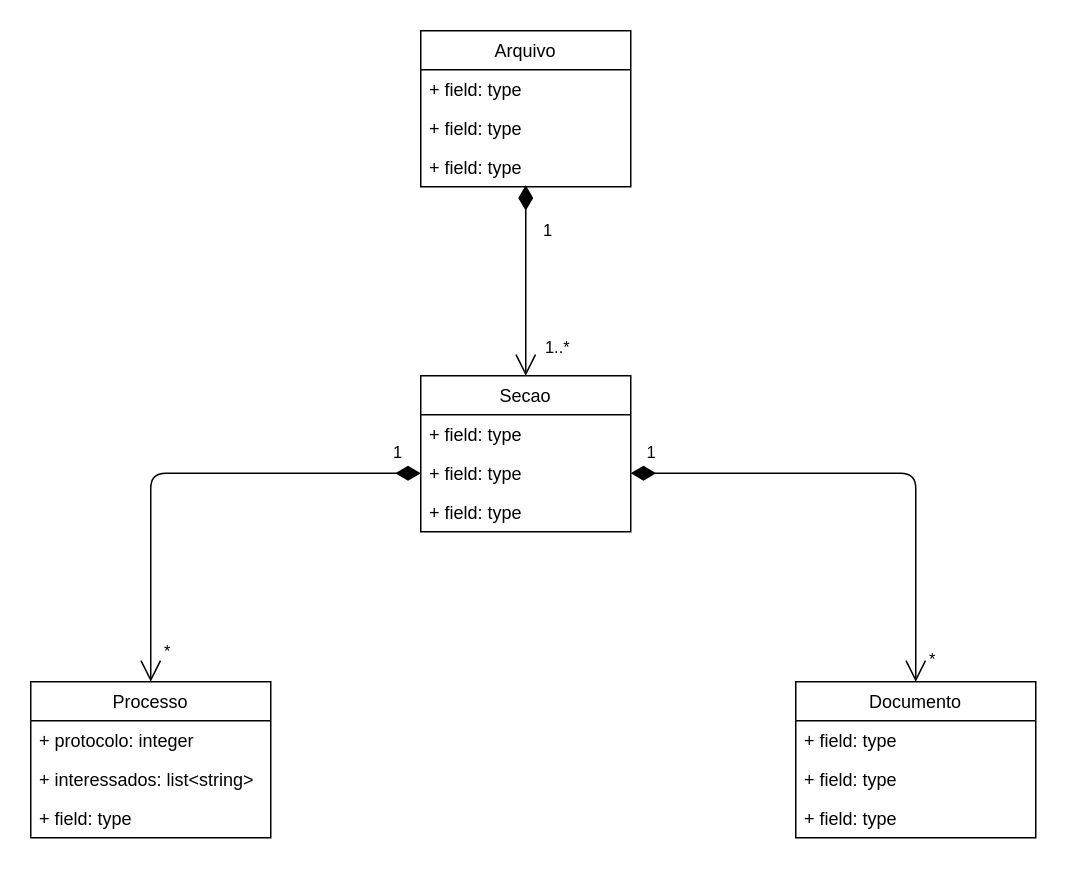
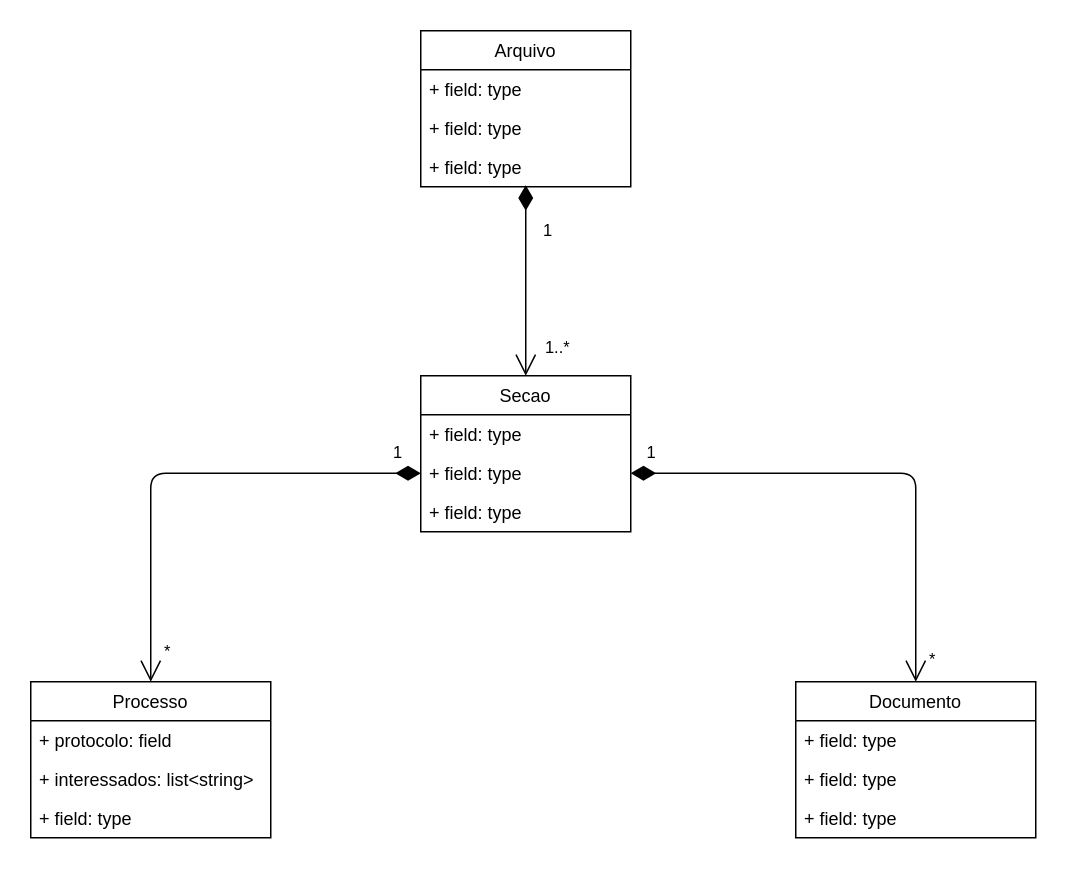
node "+ protocolo: integer": label "+ protocolo: integer" -> "+ protocolo: field"
